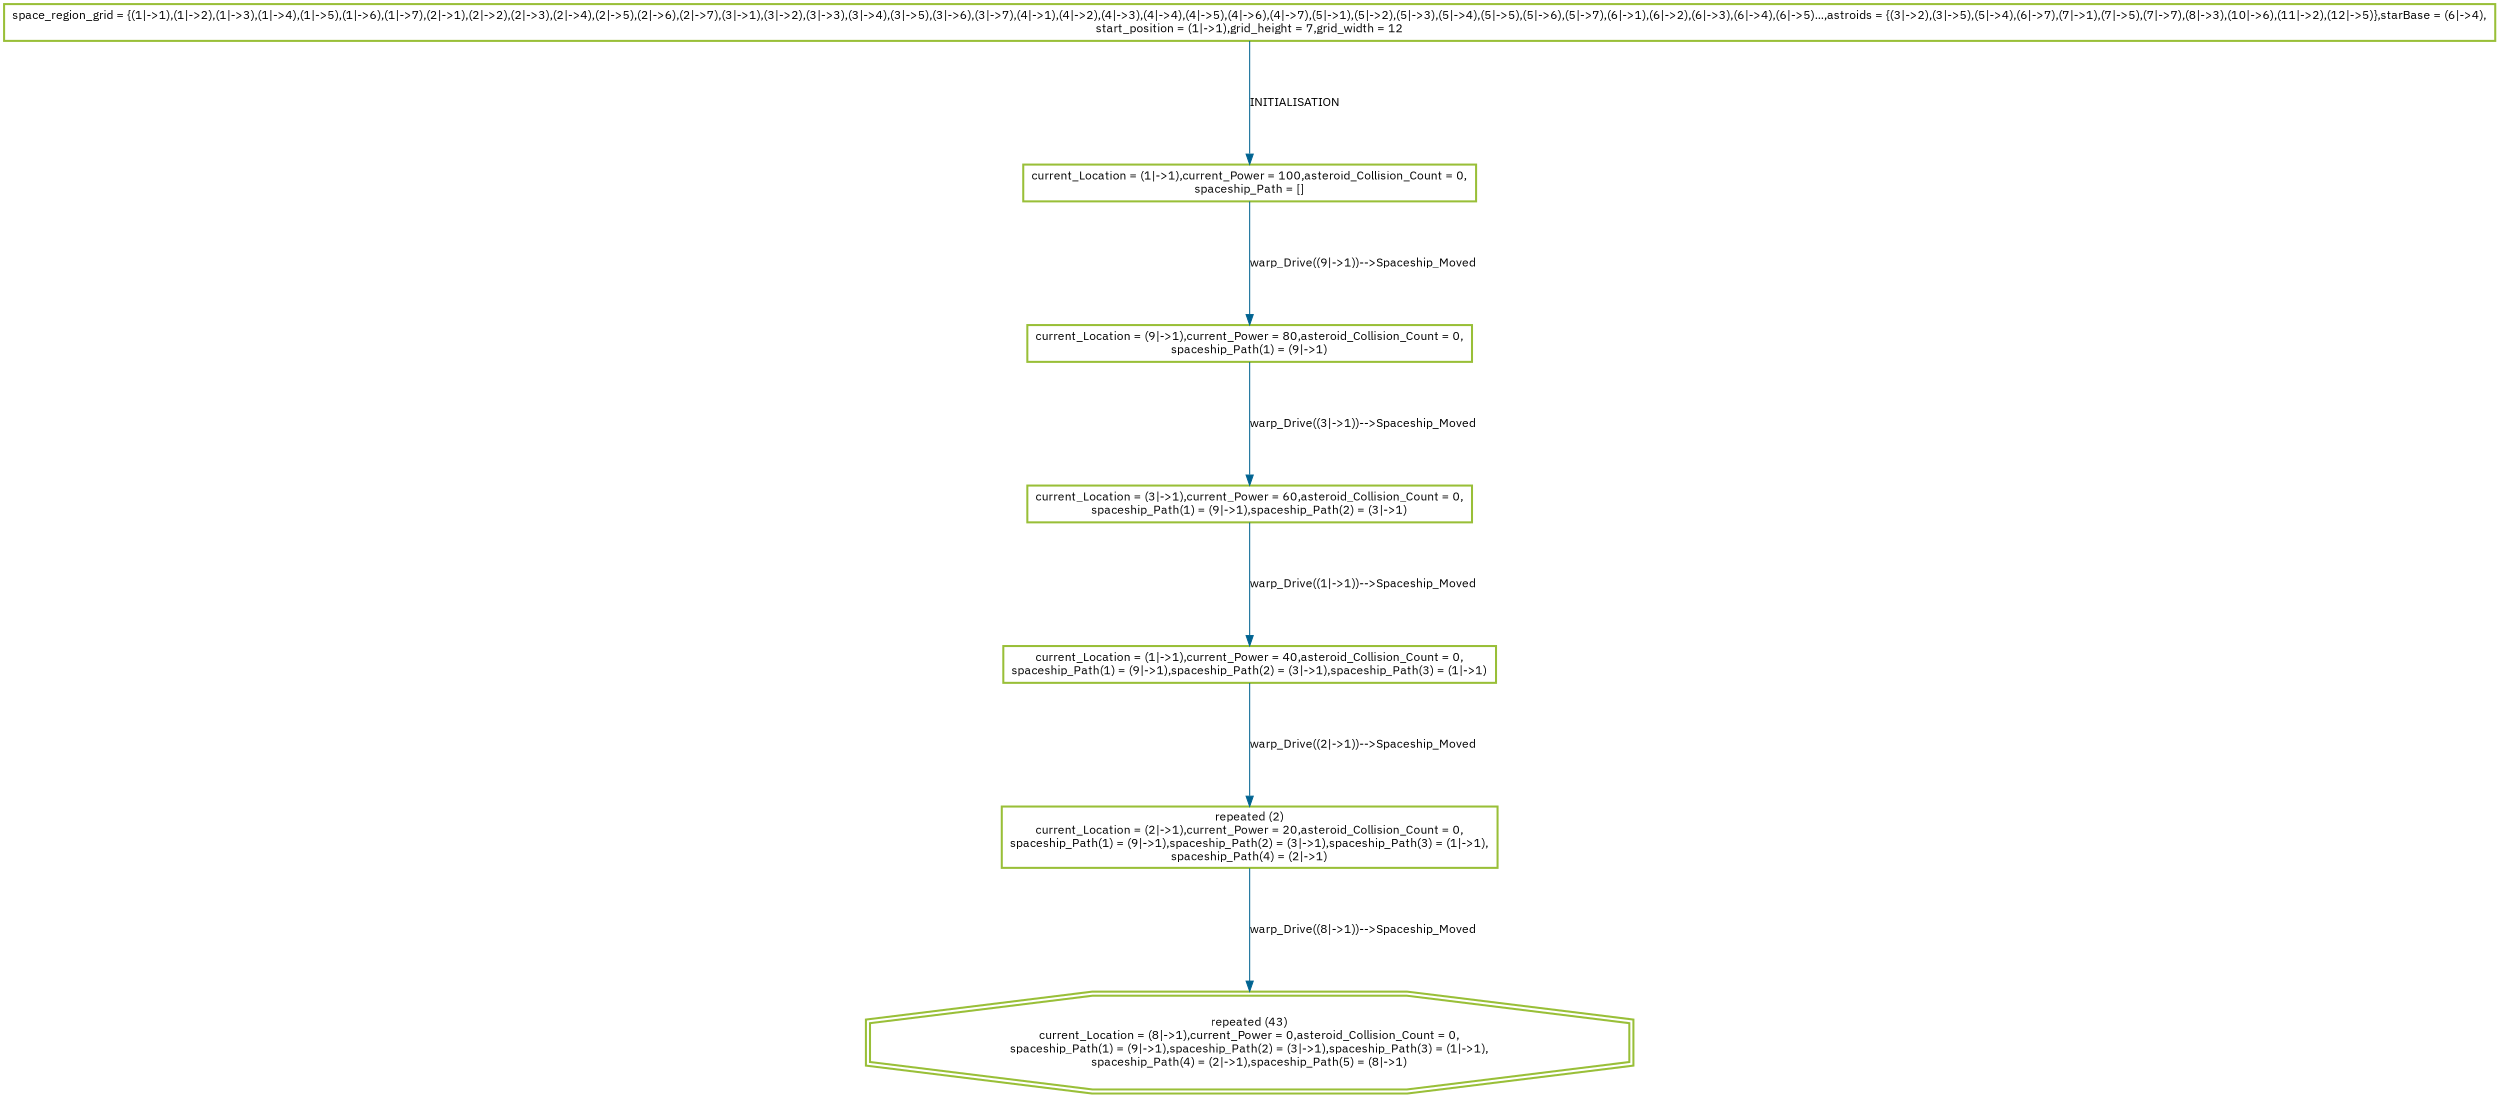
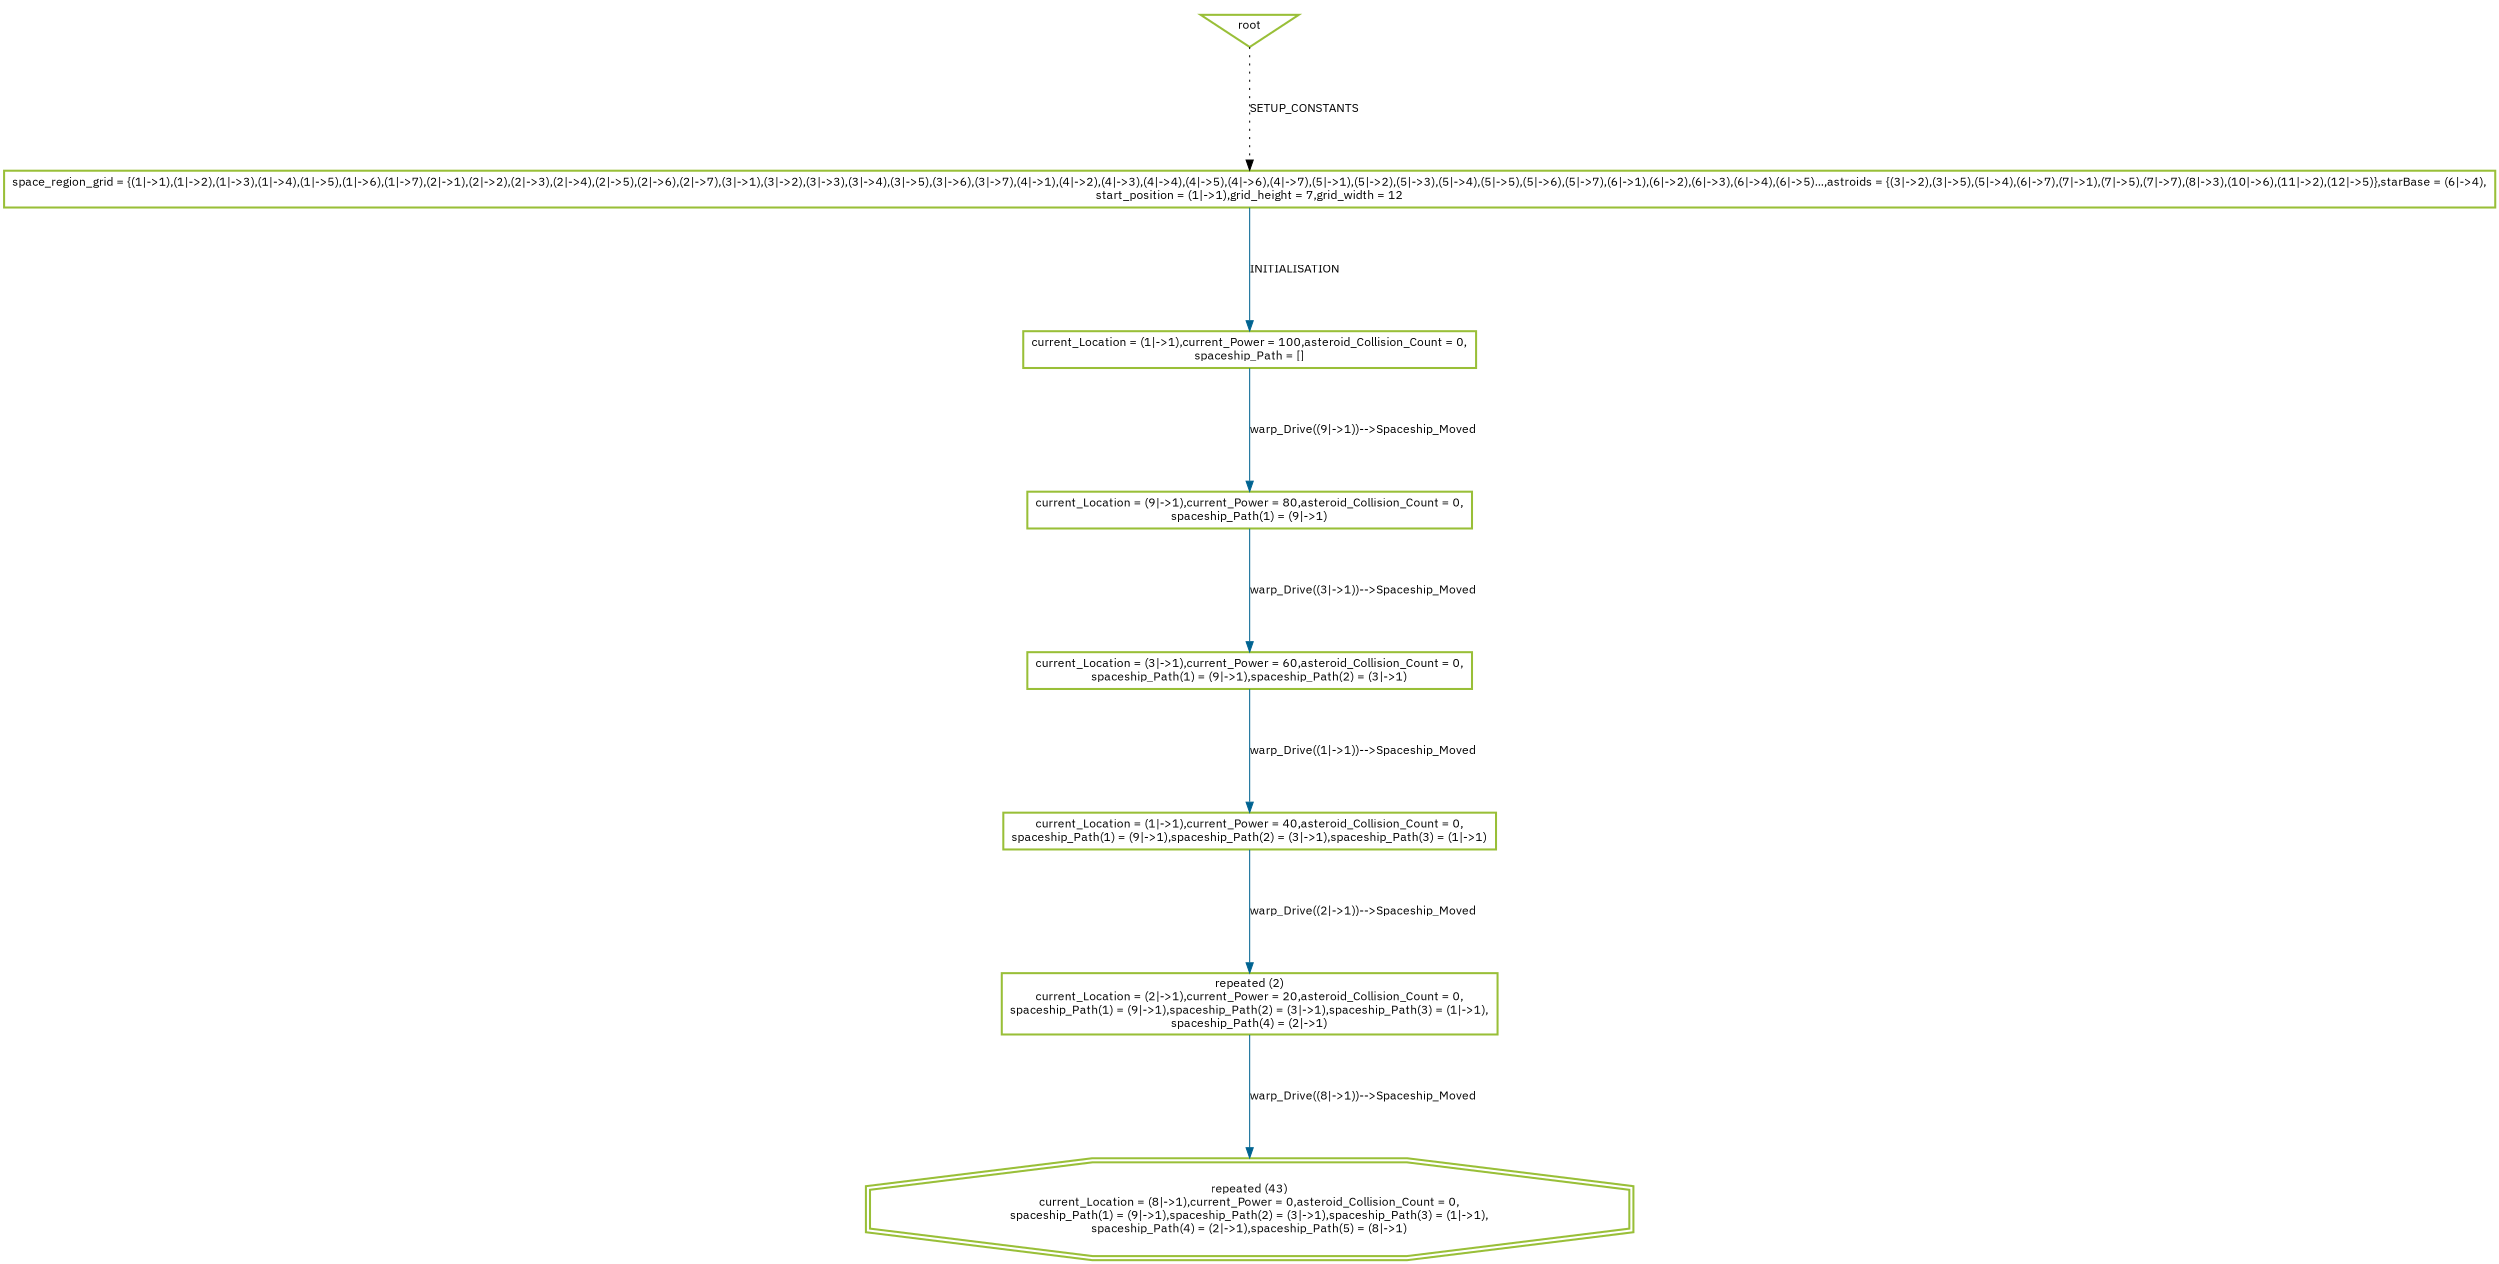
node "root": added
